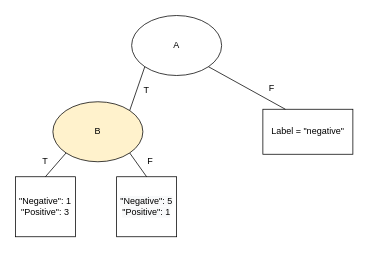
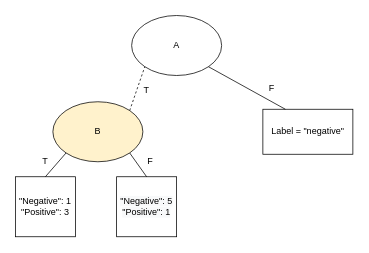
edge "A" -- "B": style solid -> dashed
